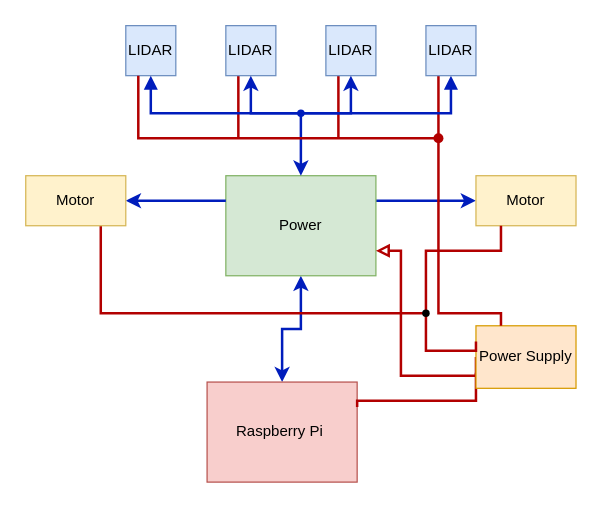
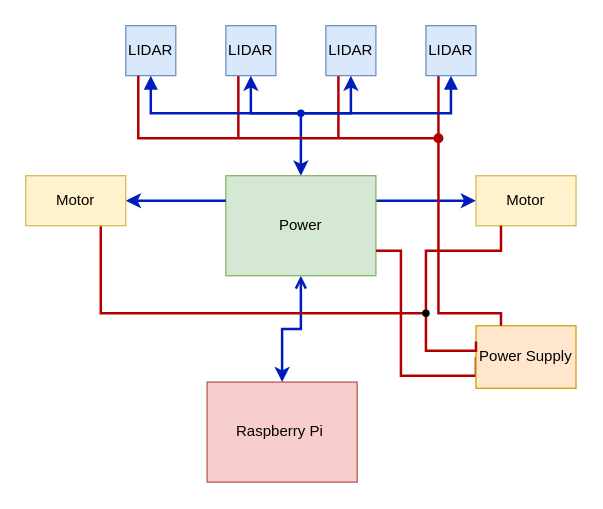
edge "Power Supply" -> "Power": arrowhead block -> none
edge "Power" -- "Raspberry Pi": arrowhead classic -> open
edge "Power Supply" -- "Raspberry Pi": removed
